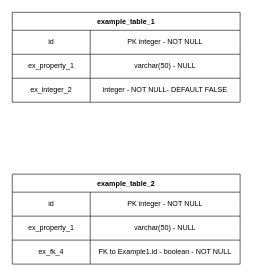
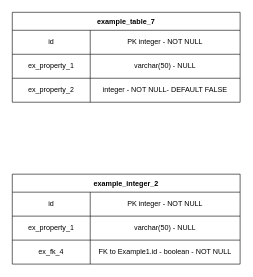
node "example_table_1": label "example_table_1" -> "example_table_7"
node "ex_integer_2": label "ex_integer_2" -> "ex_property_2"
node "example_table_2": label "example_table_2" -> "example_integer_2"
